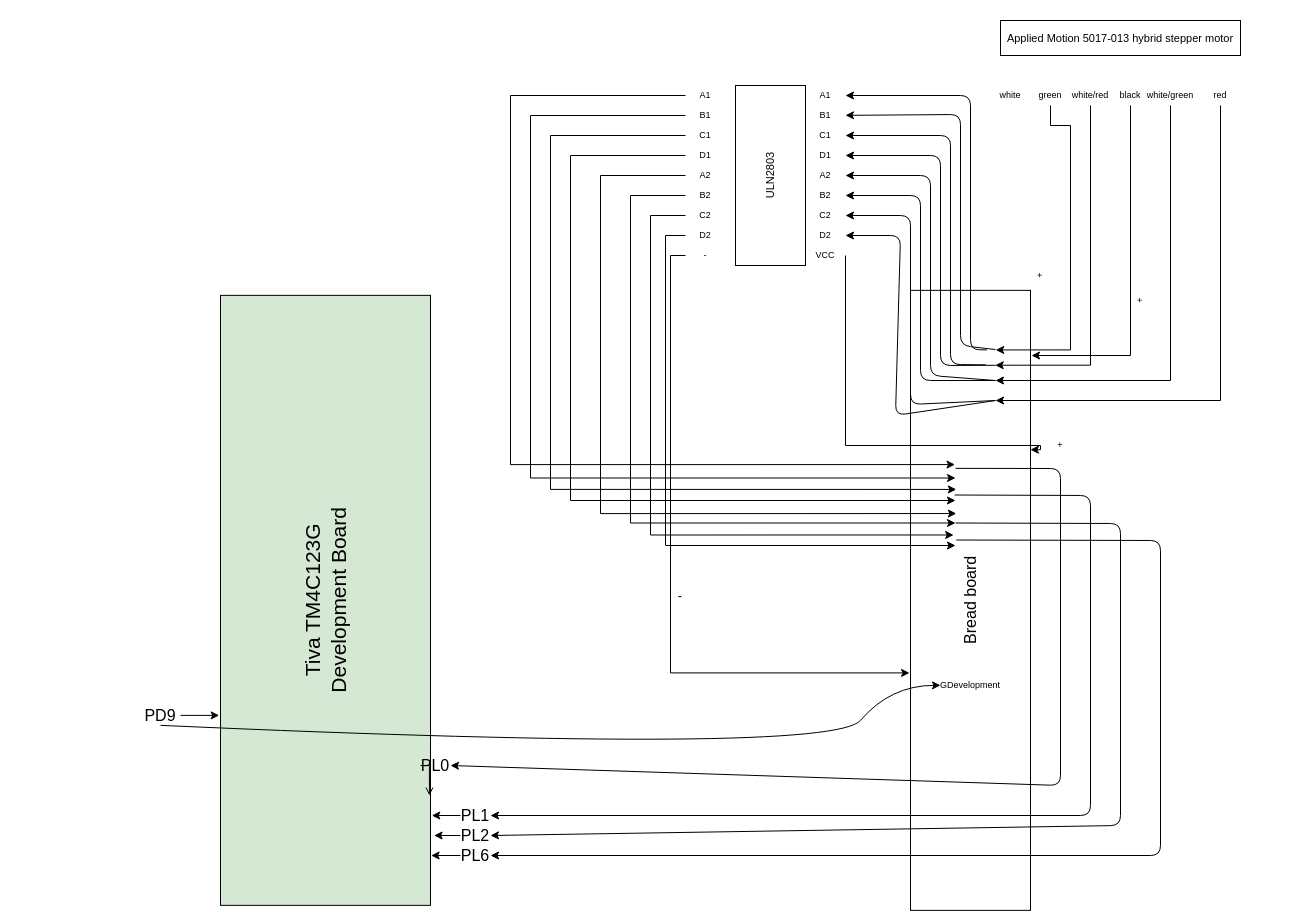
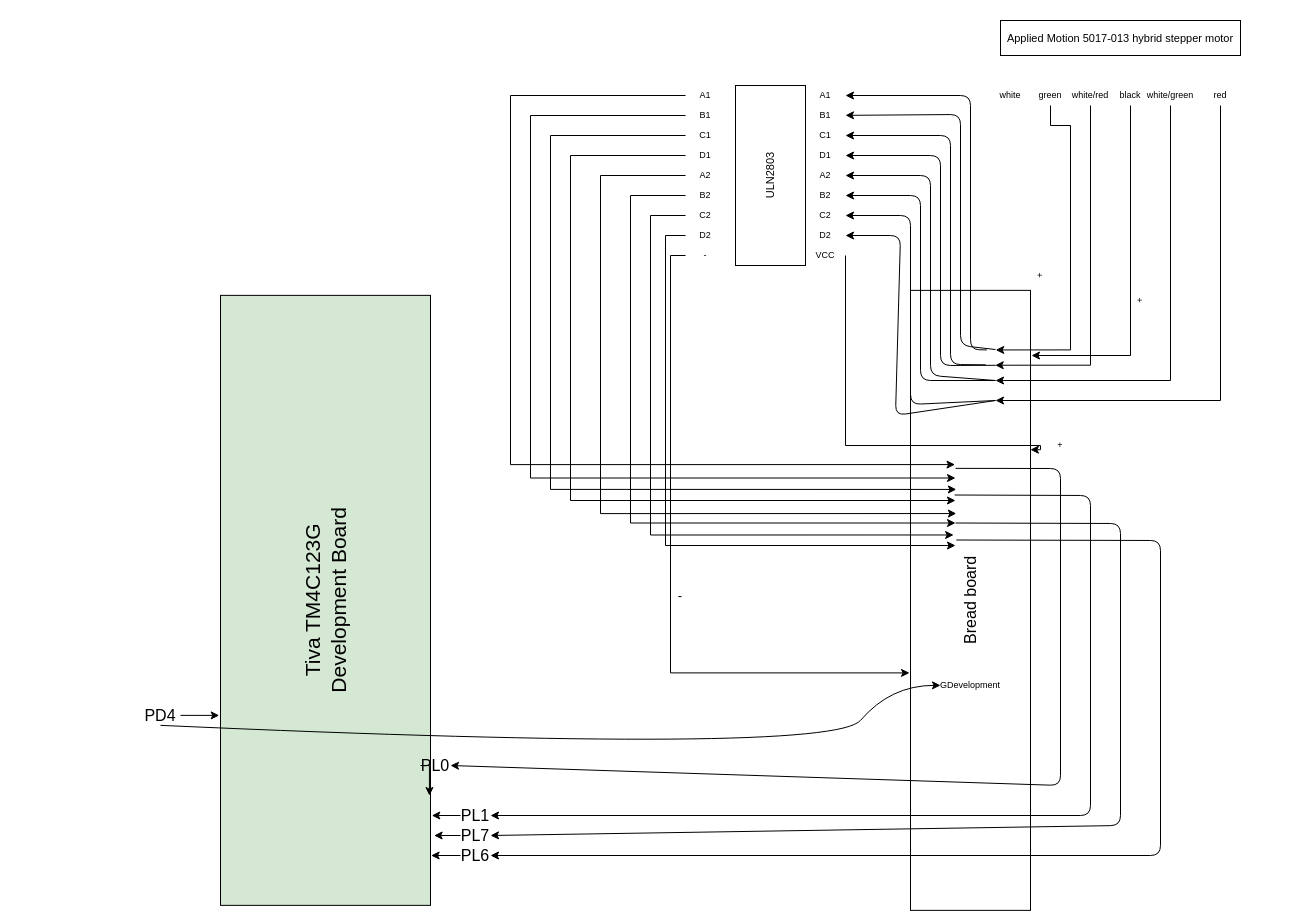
node "PD9": label "PD9" -> "PD4"
edge "PL0" -> "Tiva TM4C123GDevelopment Board": arrowhead open -> classic
node "PL2": label "PL2" -> "PL7"
